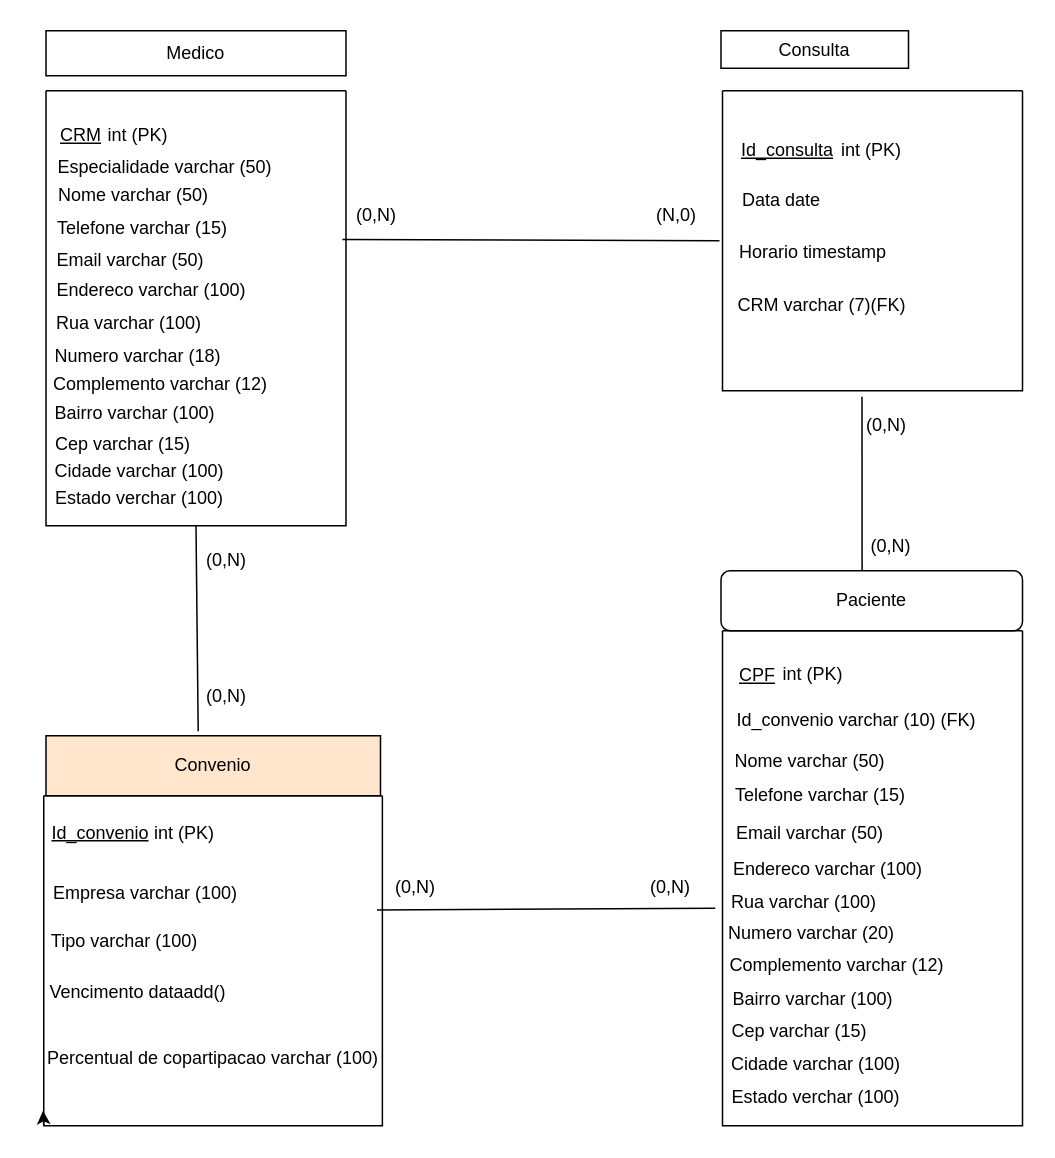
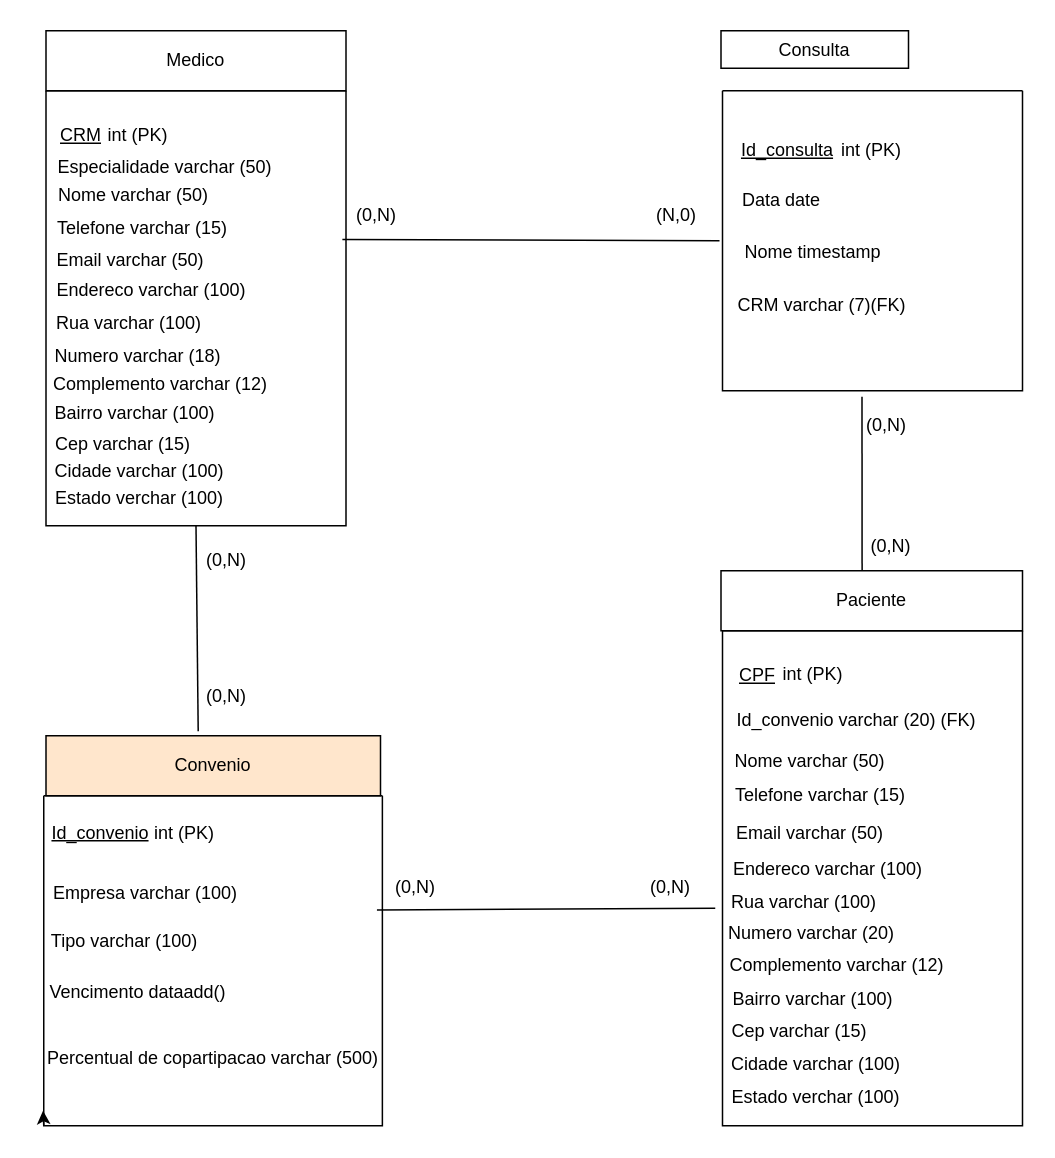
node "Medico": size 300x45 -> 300x60
node "Horario timestamp": label "Horario timestamp" -> "Nome timestamp"
node "Paciente": shape rounded rectangle -> rectangle
node "Id_convenio varchar (10) (FK)": label "Id_convenio varchar (10) (FK)" -> "Id_convenio varchar (20) (FK)"
node "Percentual de copartipacao varchar (100)": label "Percentual de copartipacao varchar (100)" -> "Percentual de copartipacao varchar (500)"
